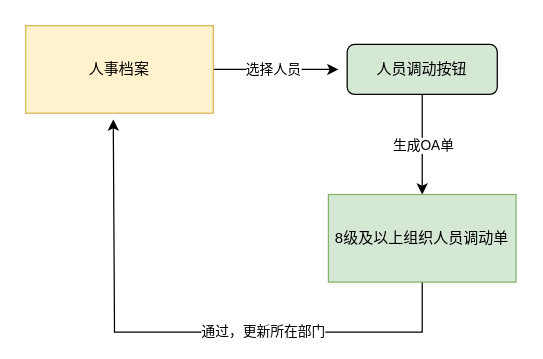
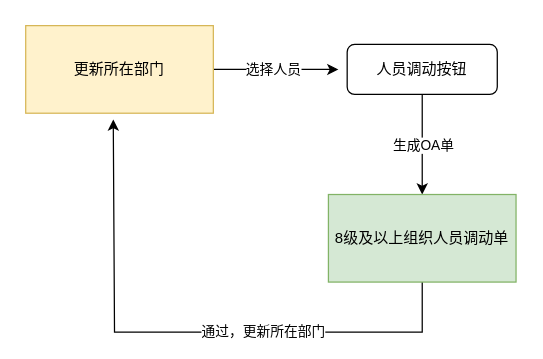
node "人事档案": label "人事档案" -> "更新所在部门"
node "人员调动按钮": fillcolor #d5e8d4 -> #ffffff
